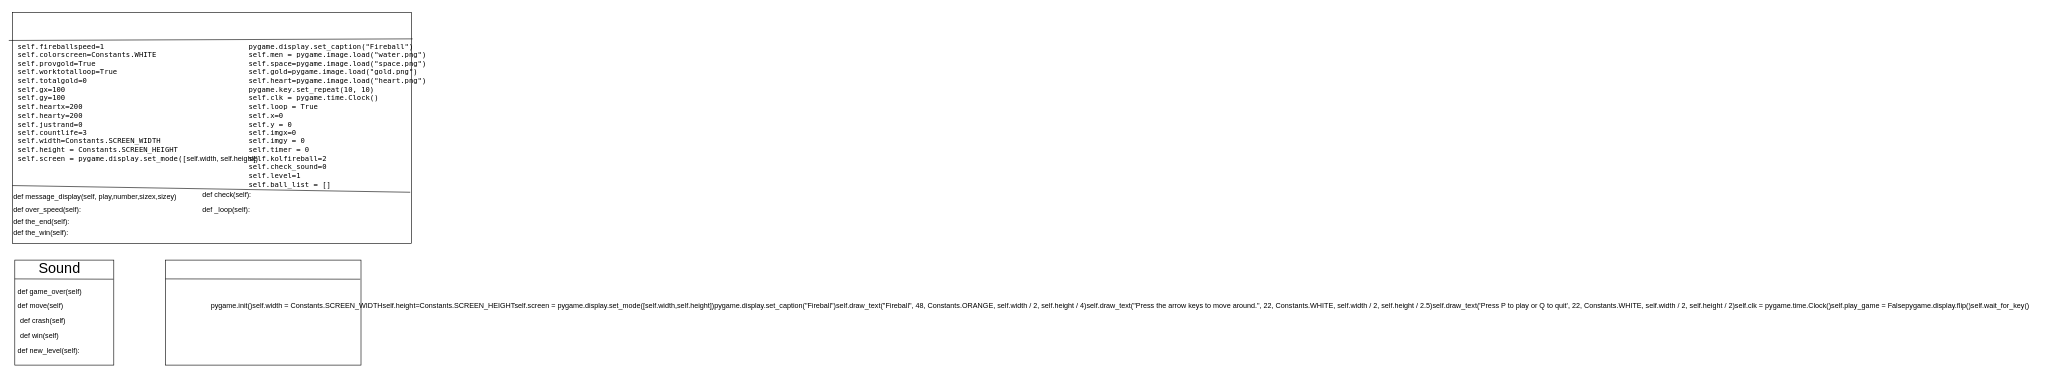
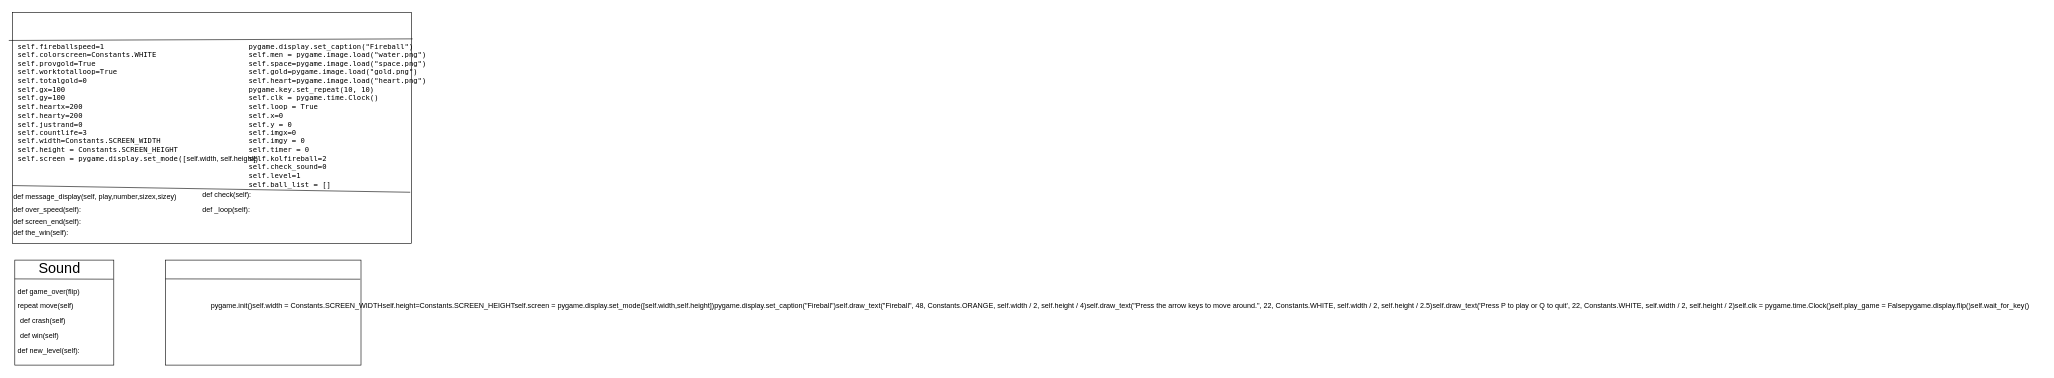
node "def the_end(self):": label "def the_end(self):" -> "def screen_end(self):"
node "def game_over(self)": label "def game_over(self)" -> "def game_over(flip)"
node "def move(self)": label "def move(self)" -> "repeat move(self)"
